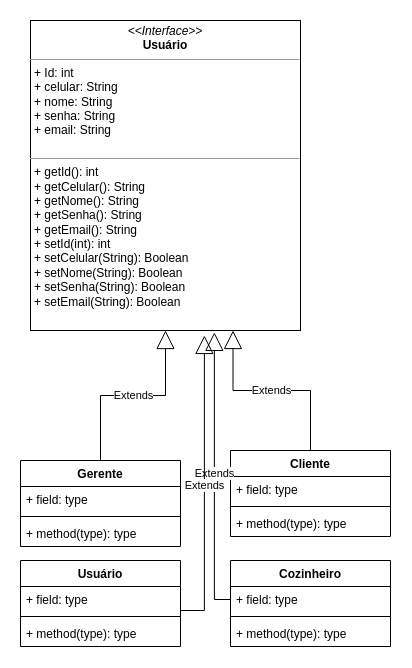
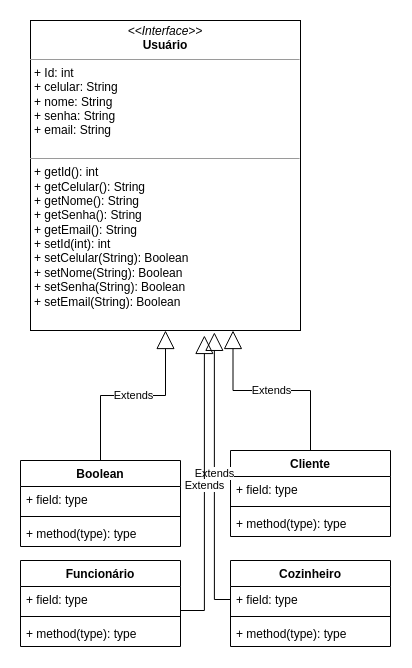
node "Gerente": label "Gerente" -> "Boolean"
node "Usuário": label "Usuário" -> "Funcionário"
